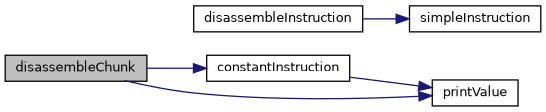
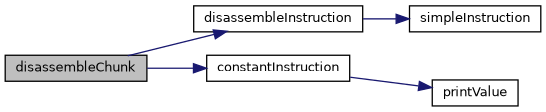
edge "disassembleChunk" -> "printValue": now "disassembleChunk" -> "disassembleInstruction"
